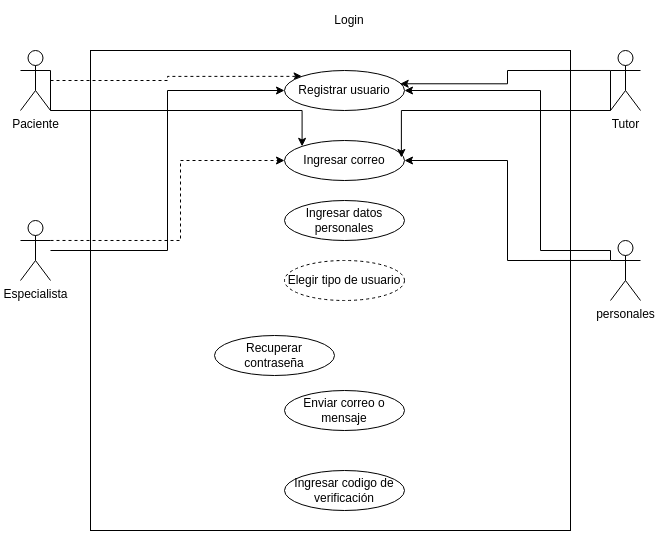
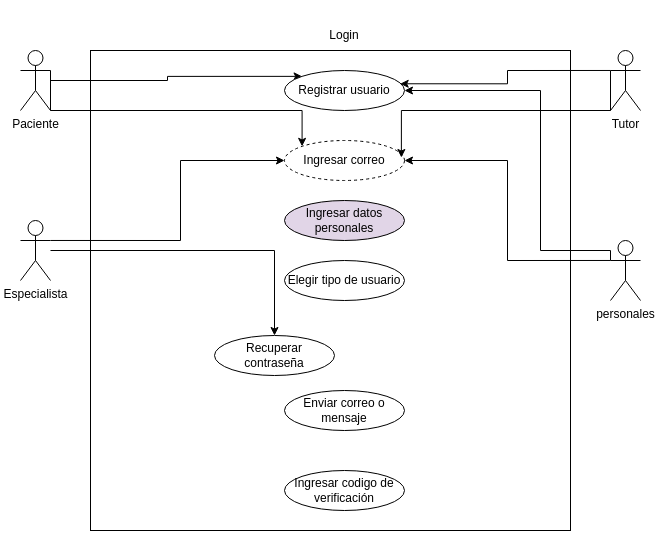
node "Login": moved (350, 21) -> (345, 36)
edge "Paciente" -> "Registrar usuario": style dashed -> solid
edge "Especialista" -> "Registrar usuario": now "Especialista" -> "Recuperar contraseña"
node "Ingresar correo": style solid -> dashed
edge "Especialista" -> "Ingresar correo": style dashed -> solid
node "Ingresar datos personales": fillcolor #ffffff -> #e1d5e7
node "Elegir tipo de usuario": style dashed -> solid
